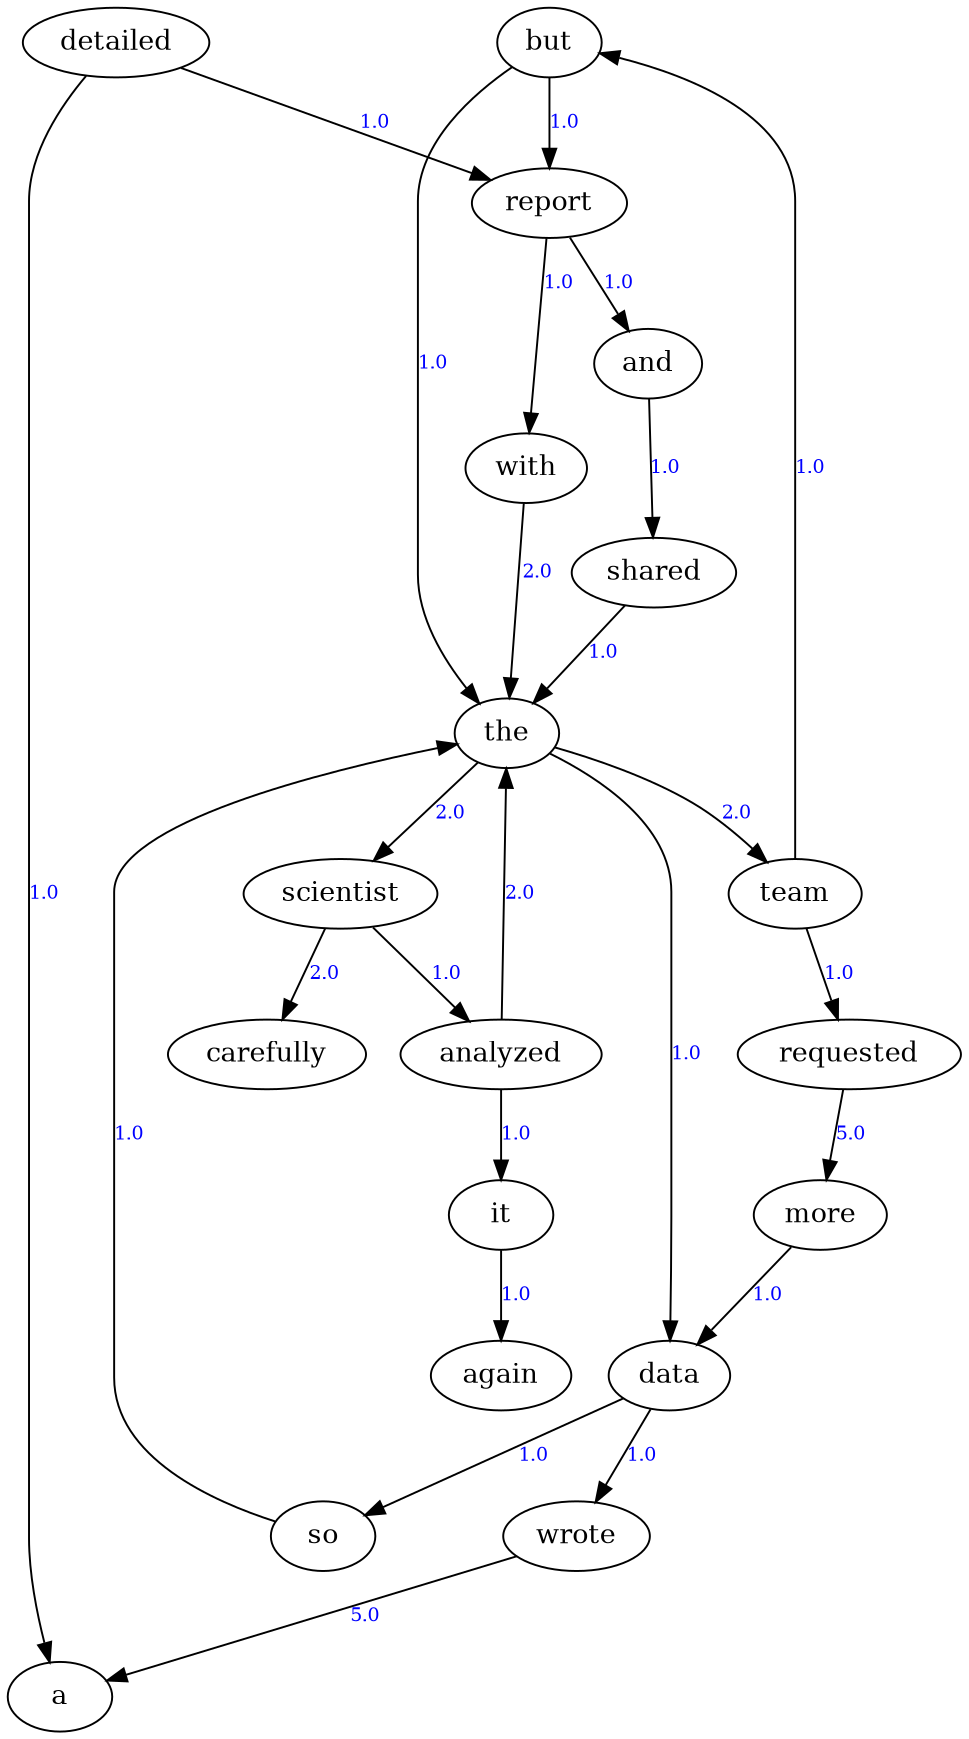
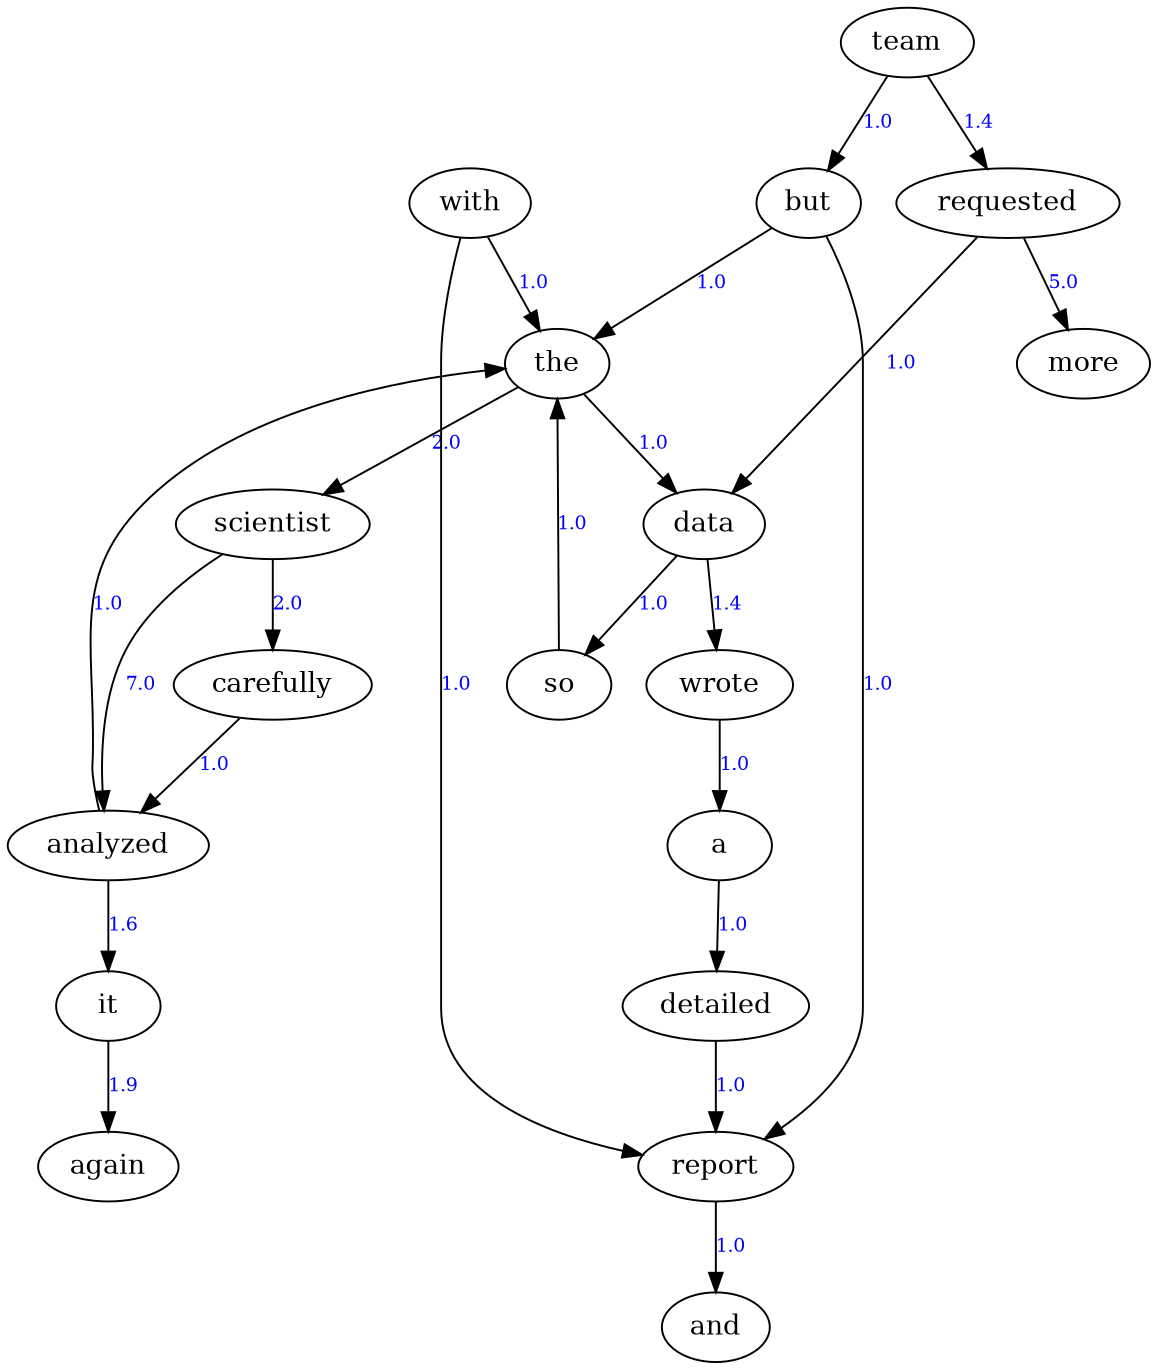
edge "report" -> "with": reversed
edge "with" -> "the": label "2.0" -> "1.0"
node "shared": removed
edge "carefully" -> "analyzed": added, label "1.0"
edge "the" -> "team": removed, label "2.0"
edge "detailed" -> "a": reversed
edge "analyzed" -> "the": label "2.0" -> "1.0"
edge "scientist" -> "analyzed": label "1.0" -> "7.0"
edge "team" -> "requested": label "1.0" -> "1.4"
edge "analyzed" -> "it": label "1.0" -> "1.6"
edge "more" -> "data": now "requested" -> "data"
edge "it" -> "again": label "1.0" -> "1.9"
edge "data" -> "wrote": label "1.0" -> "1.4"
edge "wrote" -> "a": label "5.0" -> "1.0"
